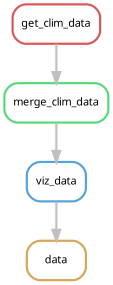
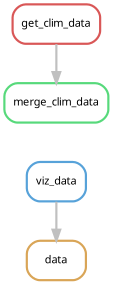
edge "merge_clim_data" -> "viz_data": removed
